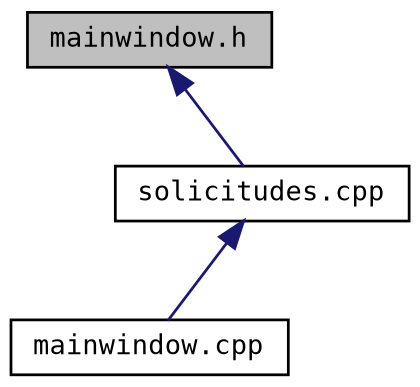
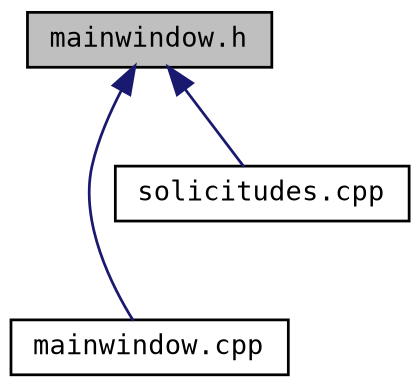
edge "mainwindow.cpp" -> "solicitudes.cpp": now "mainwindow.cpp" -> "mainwindow.h"
